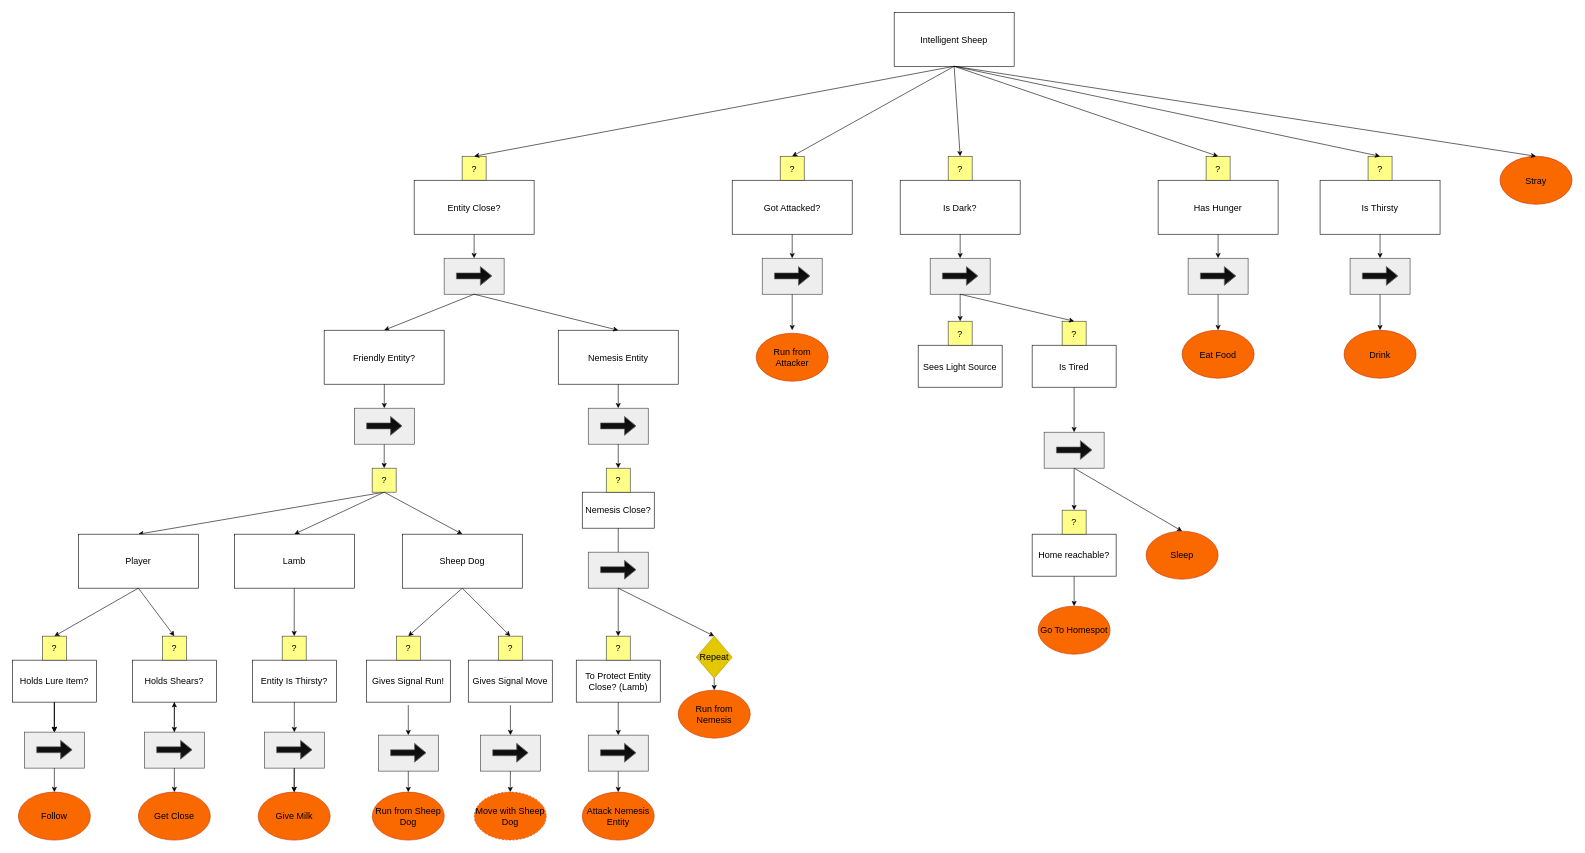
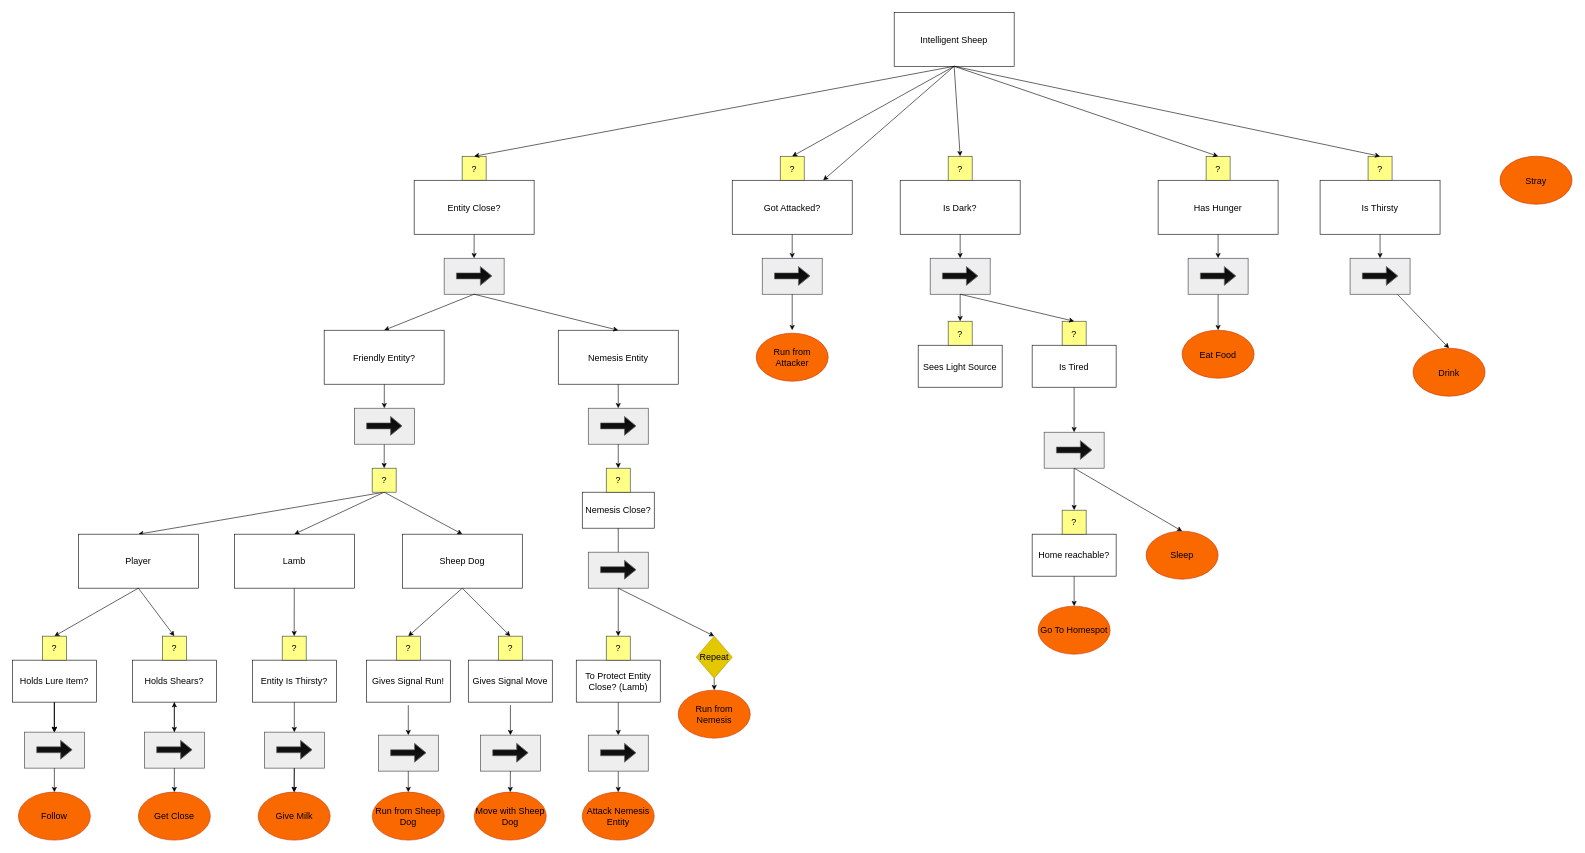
edge "Intelligent Sheep" -> "Stray": now "Intelligent Sheep" -> "Got Attacked?"
node "Drink": moved (1380, 354) -> (1449, 372)
node "Move with Sheep Dog": style dashed -> solid
